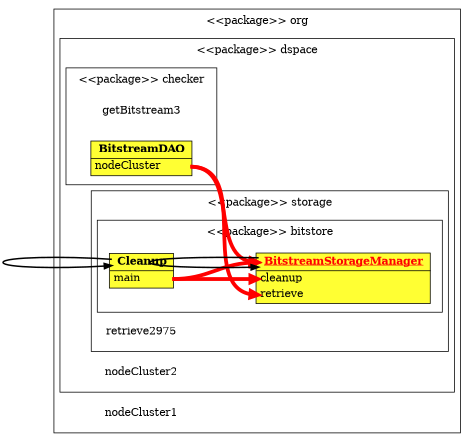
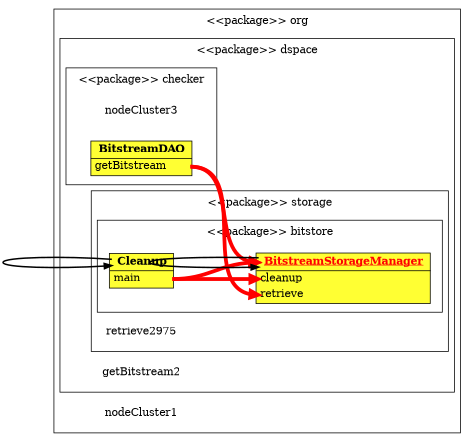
node "getBitstream3": label "getBitstream3" -> "nodeCluster3"
node "BitstreamDAO": text "nodeCluster" -> "getBitstream"
node "nodeCluster2": label "nodeCluster2" -> "getBitstream2"
